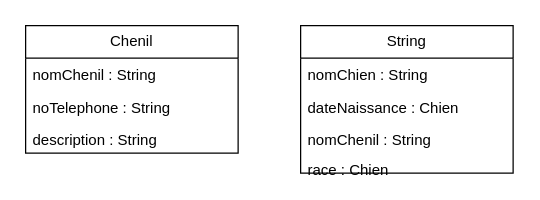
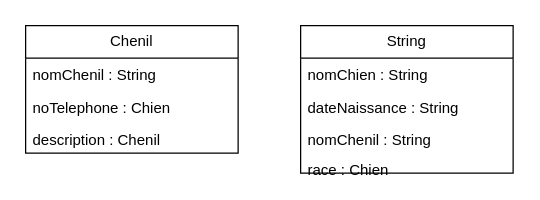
node "noTelephone : String": label "noTelephone : String" -> "noTelephone : Chien"
node "dateNaissance : Chien": label "dateNaissance : Chien" -> "dateNaissance : String"
node "description : String": label "description : String" -> "description : Chenil"
